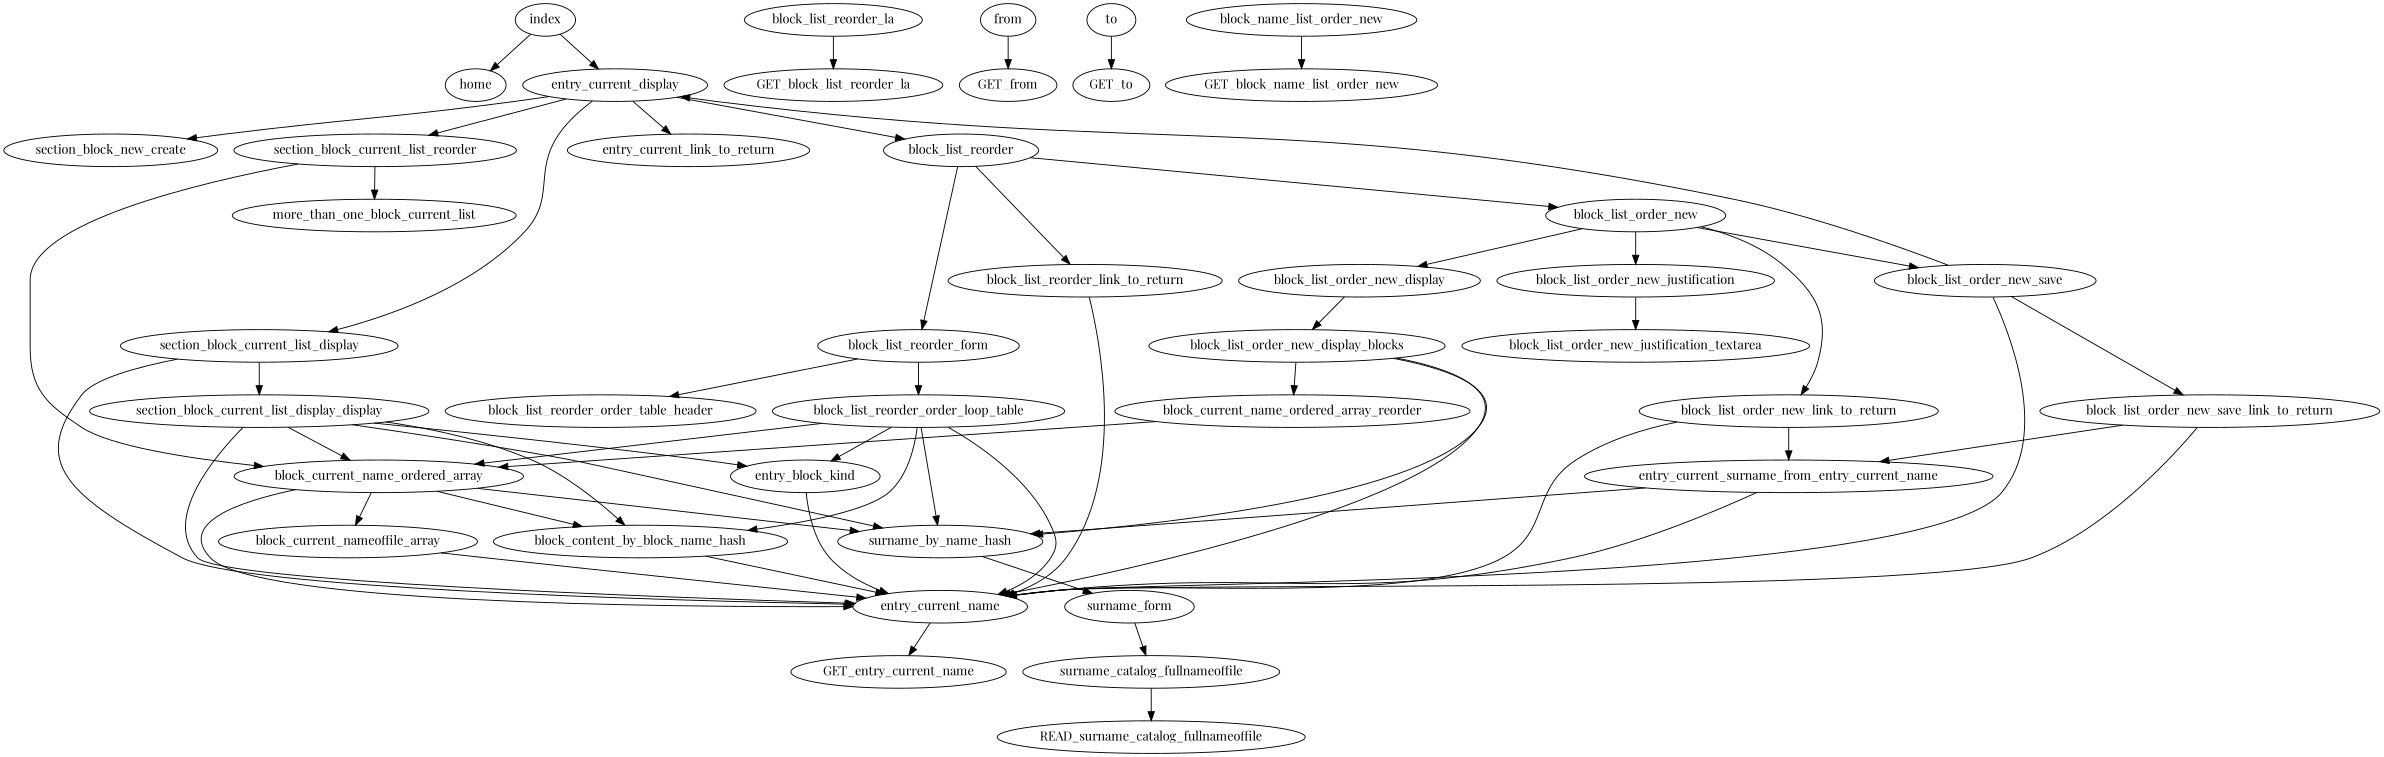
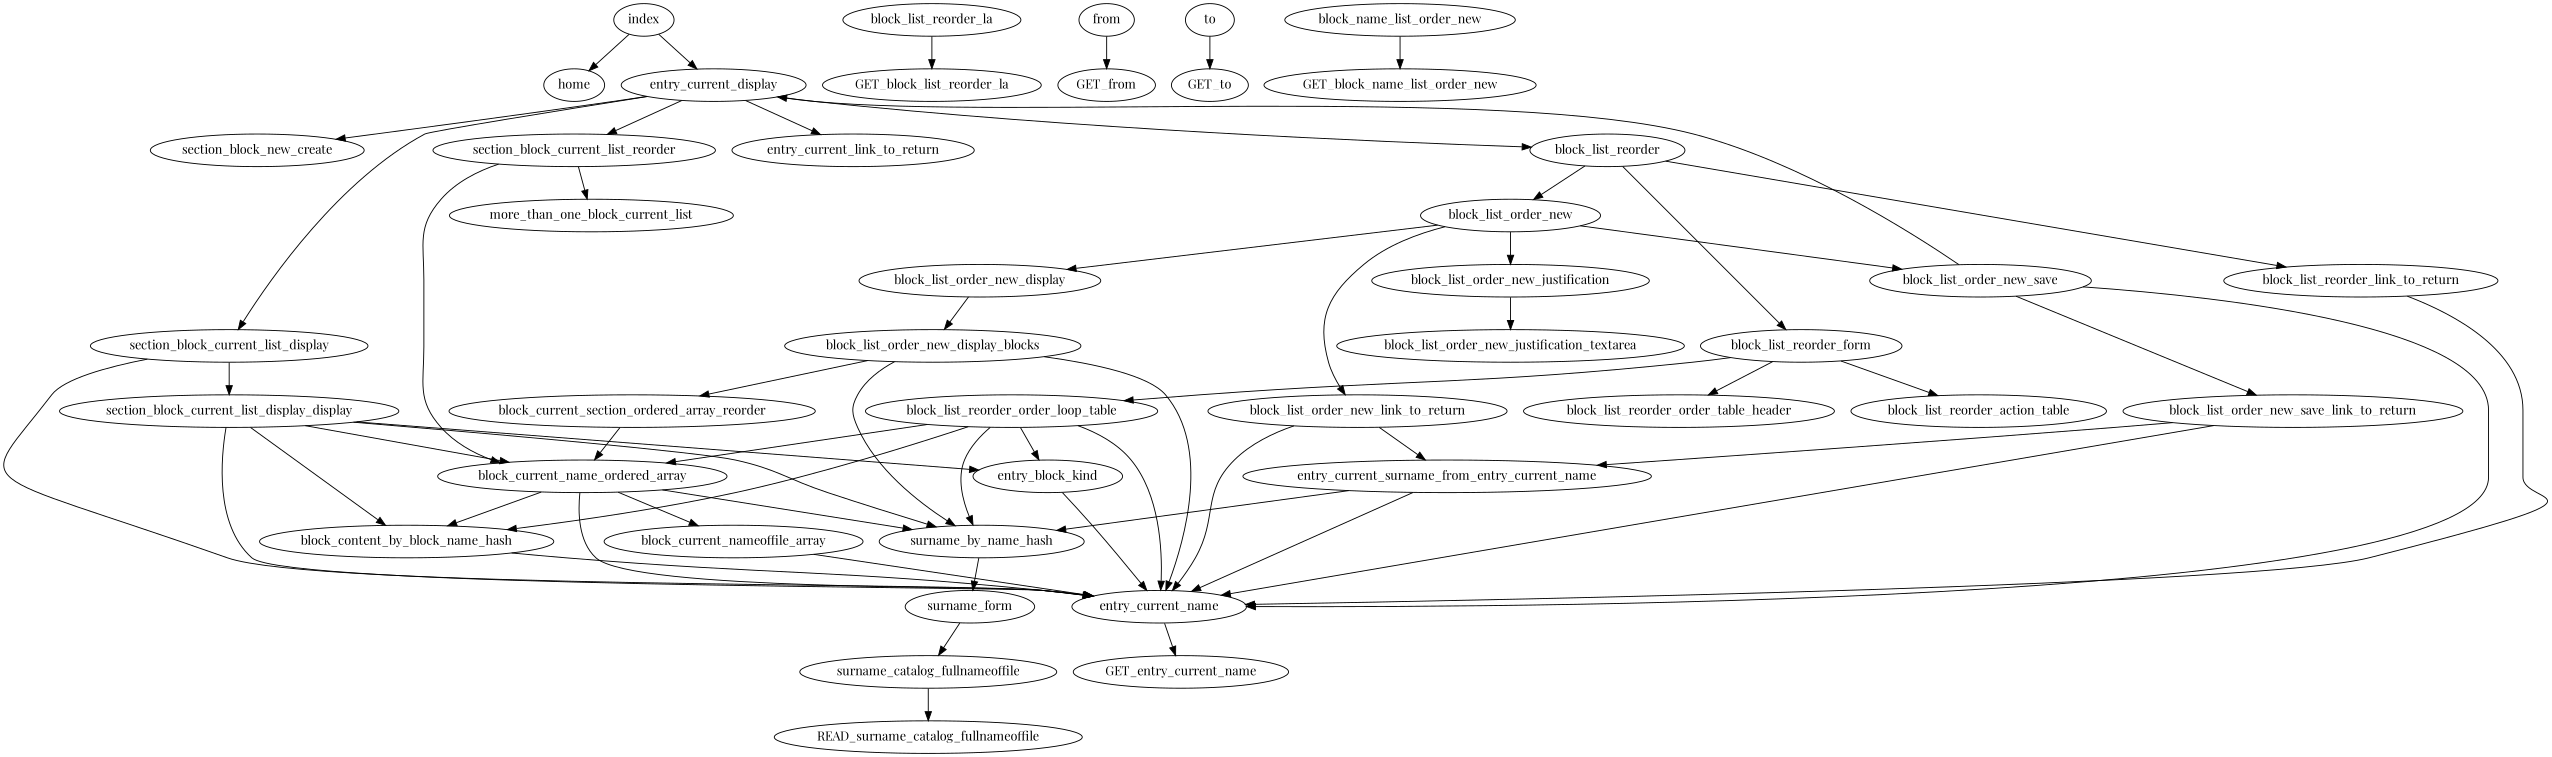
node "block_current_name_ordered_array_reorder": label "block_current_name_ordered_array_reorder" -> "block_current_section_ordered_array_reorder"
node "block_list_reorder_action_table": added
